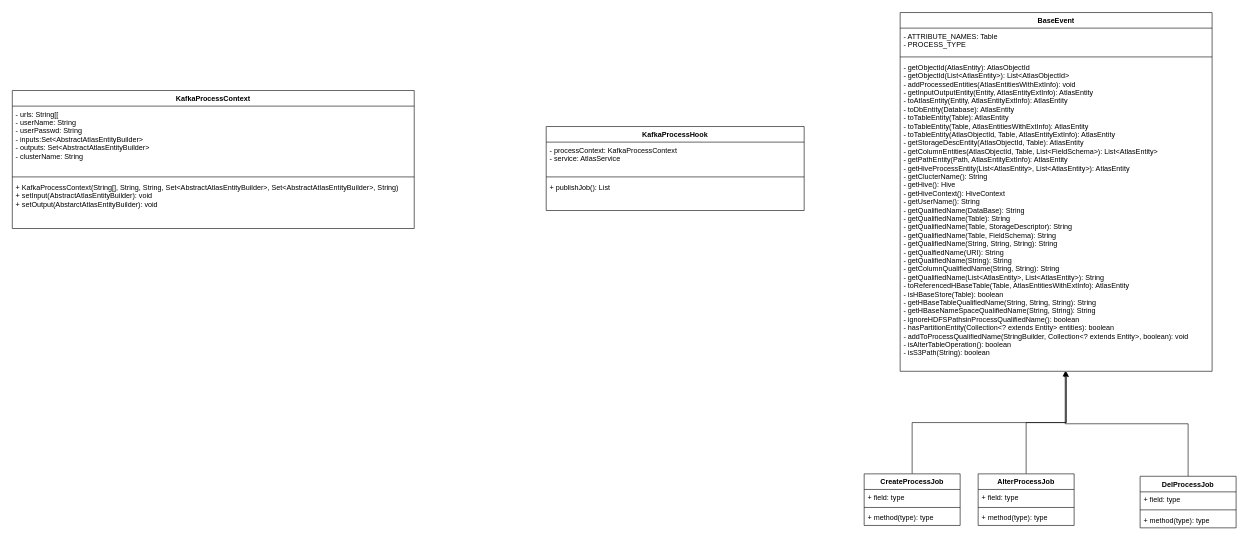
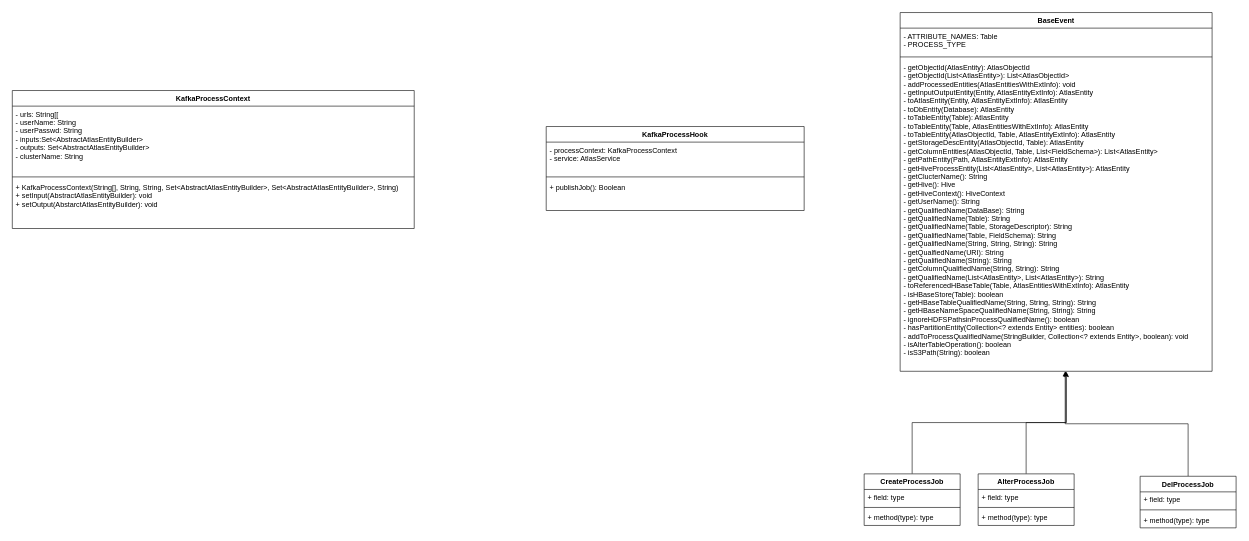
node "+ publishJob(): List": label "+ publishJob(): List" -> "+ publishJob(): Boolean"
